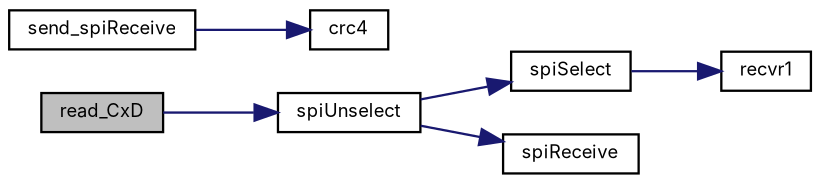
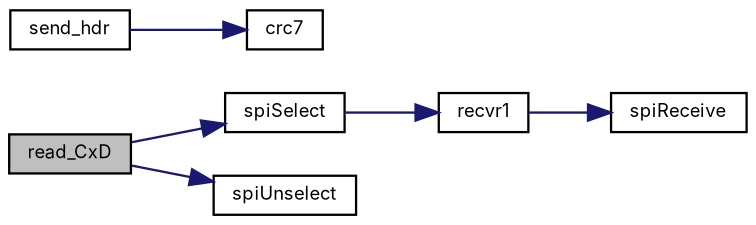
node "send_spiReceive": label "send_spiReceive" -> "send_hdr"
node "crc4": label "crc4" -> "crc7"
edge "spiUnselect" -> "spiSelect": now "read_CxD" -> "spiSelect"
edge "spiUnselect" -> "spiReceive": now "recvr1" -> "spiReceive"
